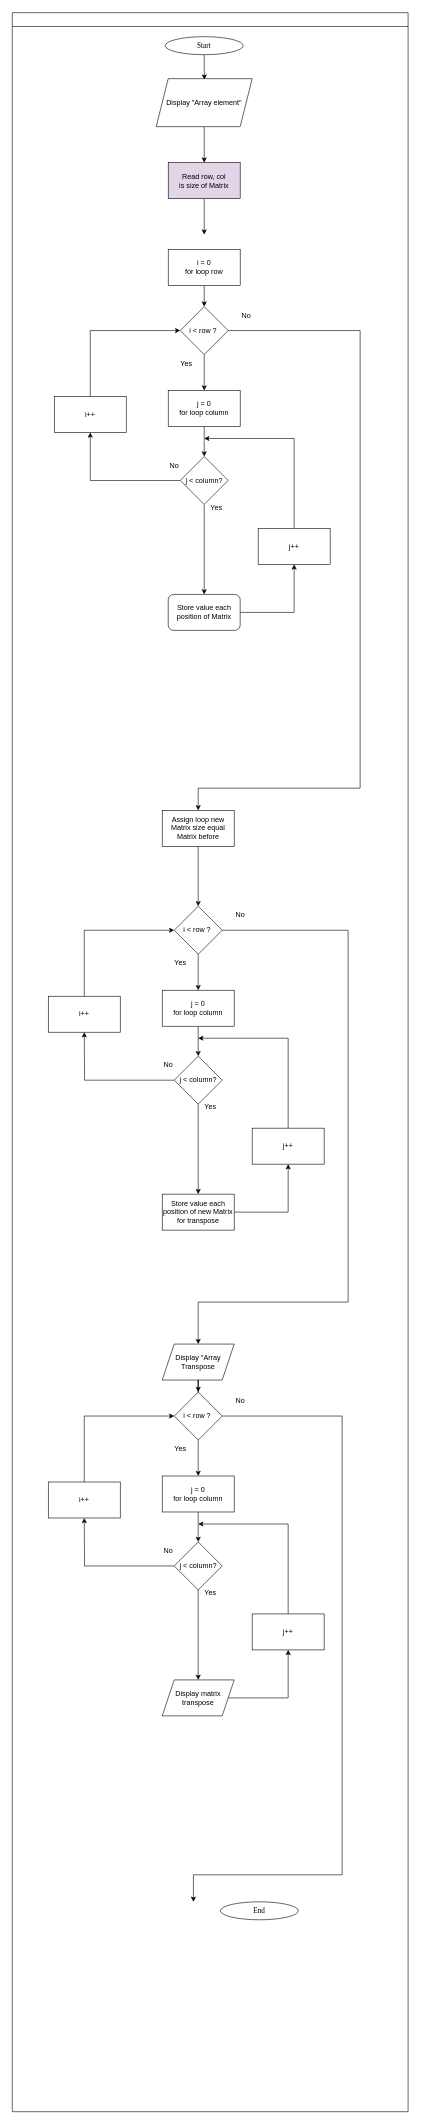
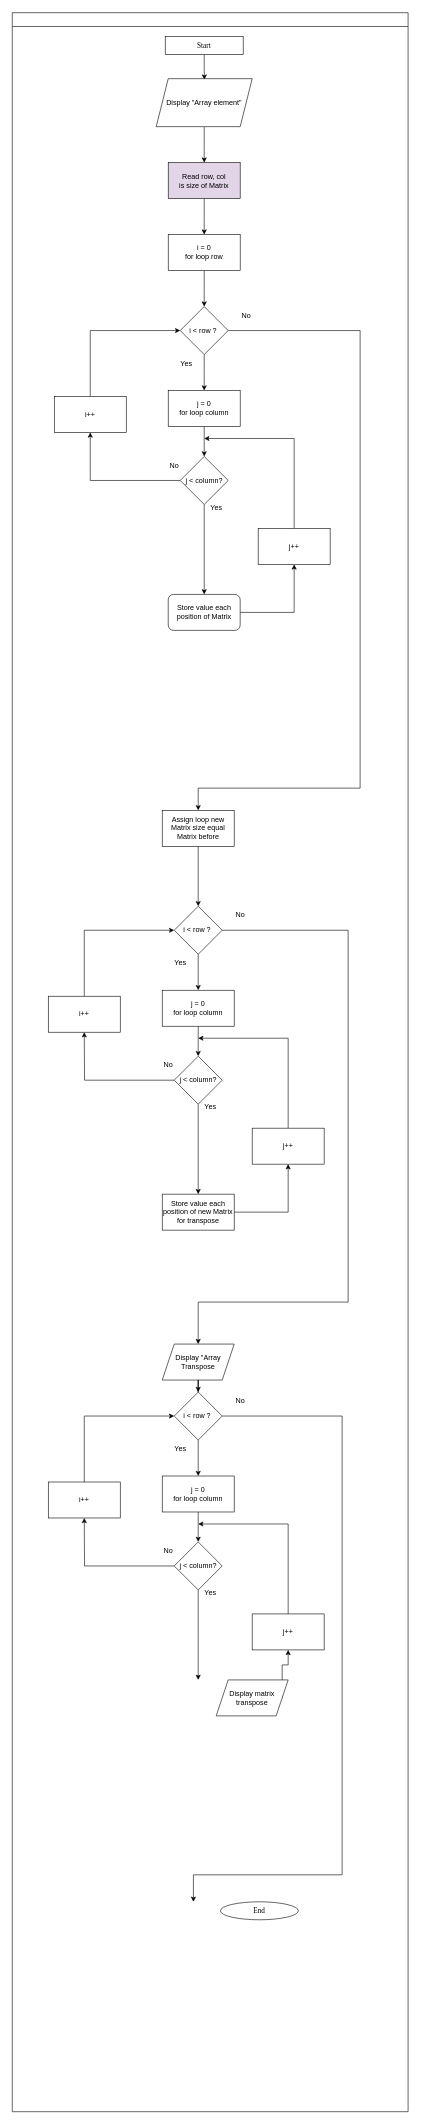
node "Start": shape ellipse -> rectangle
node "i = 0 for loop row": moved (204, 267) -> (204, 252)
node "Display matrix transpose": moved (198, 1698) -> (252, 1698)
